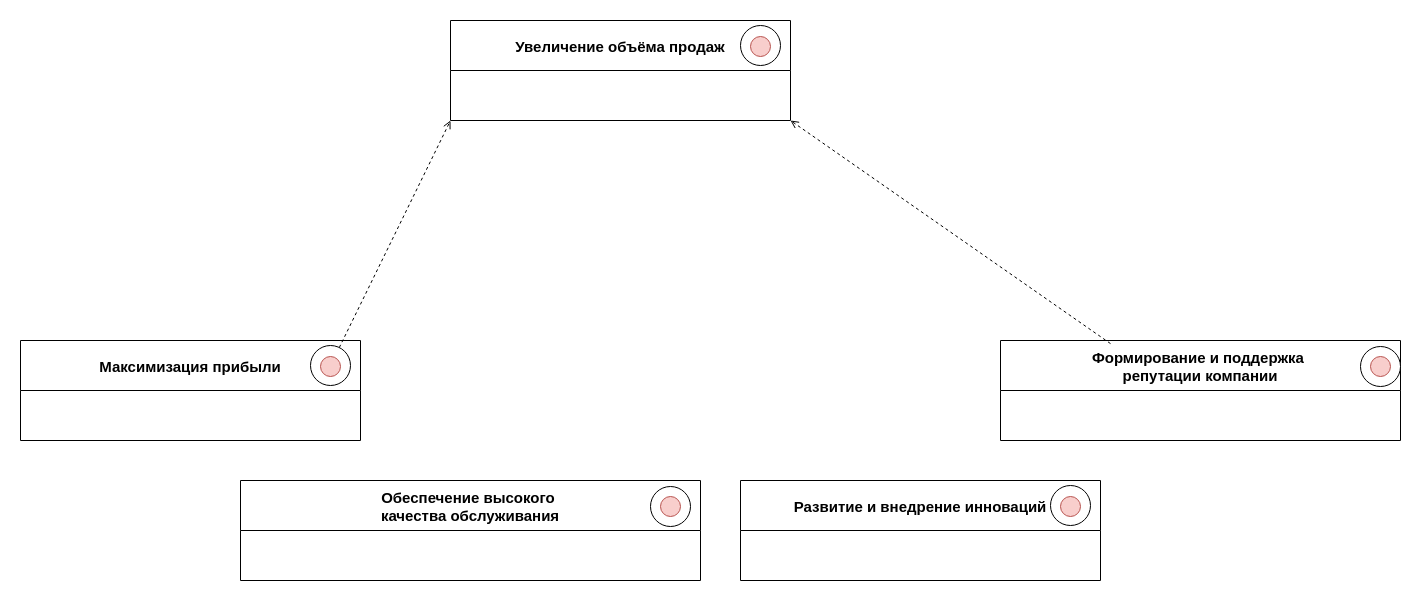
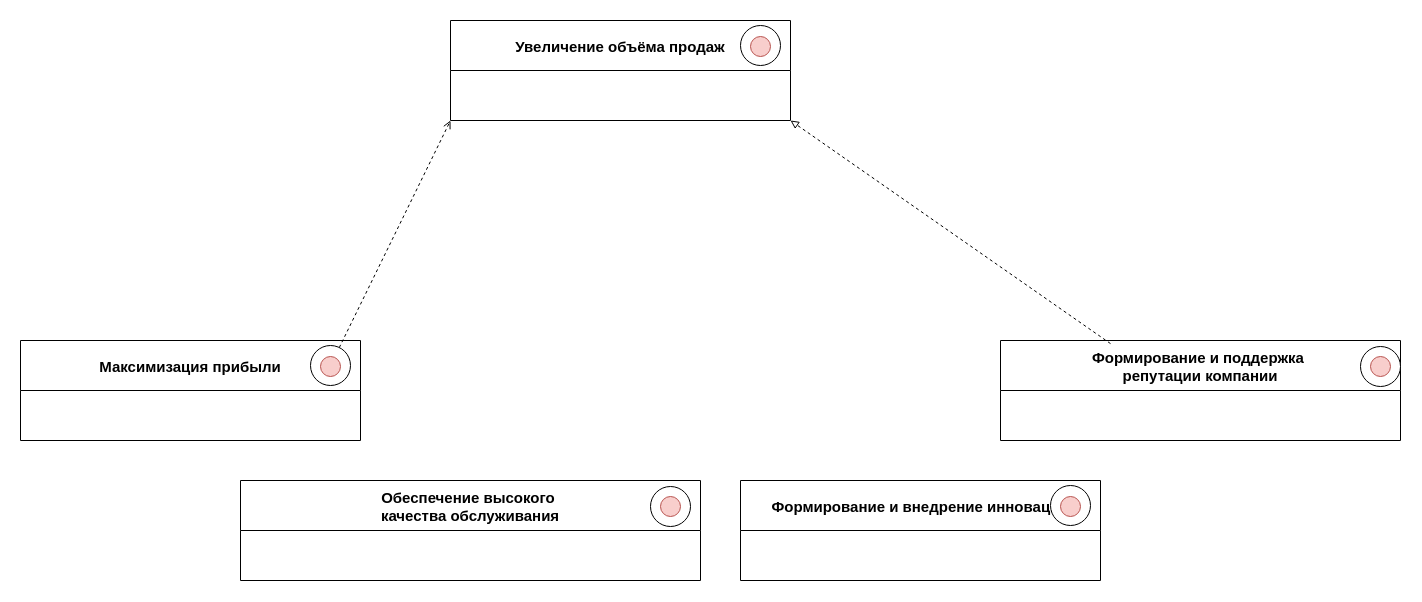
edge "Формирование и поддержка репутации компании" -> "Увеличение объёма продаж": arrowhead open -> block
node "Развитие и внедрение инноваций": label "Развитие и внедрение инноваций" -> "Формирование и внедрение инноваций"
